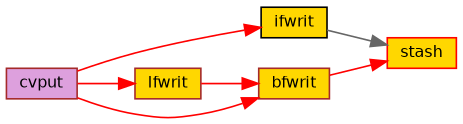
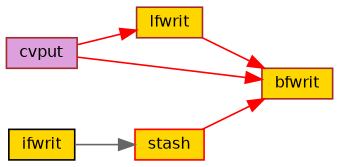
edge "cvput" -> "ifwrit": removed
edge "bfwrit" -> "stash": reversed
